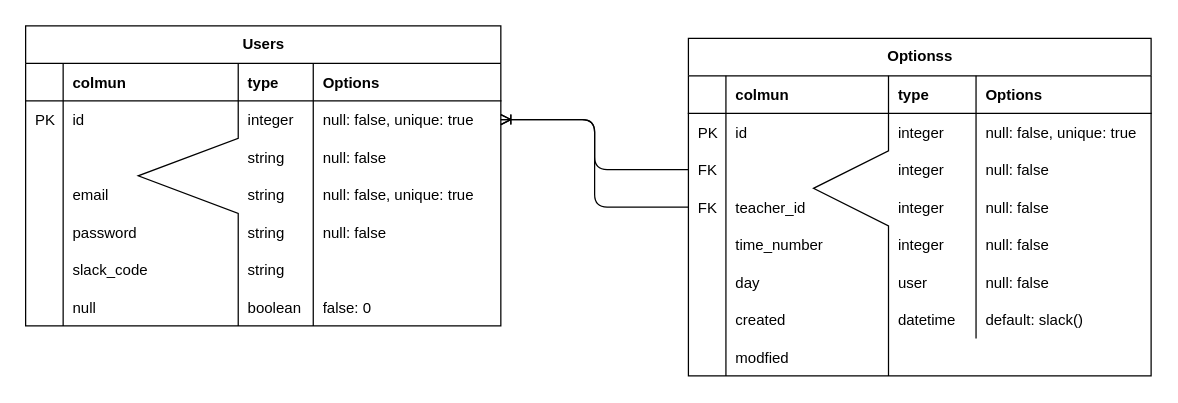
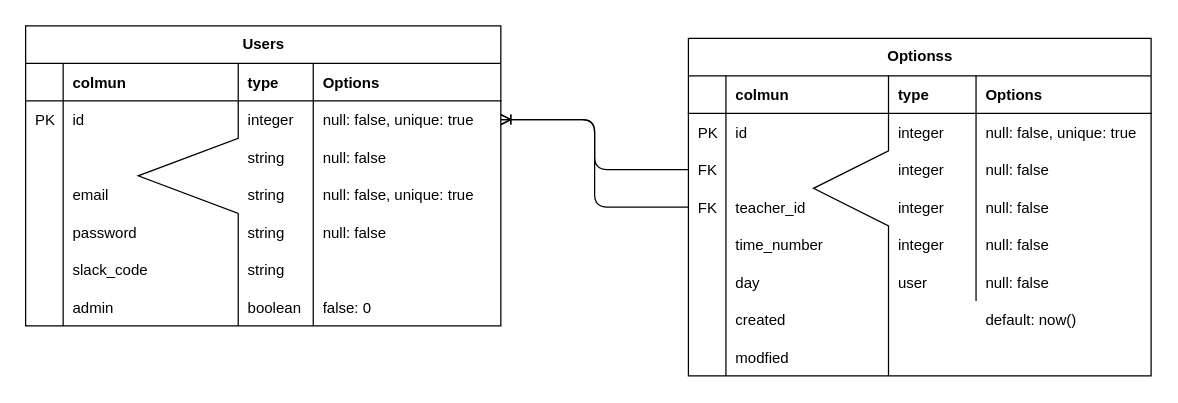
node "null": label "null" -> "admin"
node "datetime": removed
node "default: slack()": label "default: slack()" -> "default: now()"
